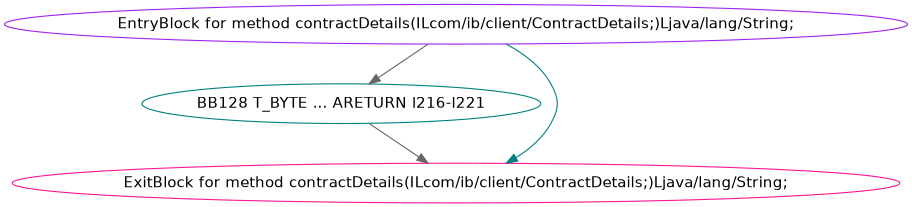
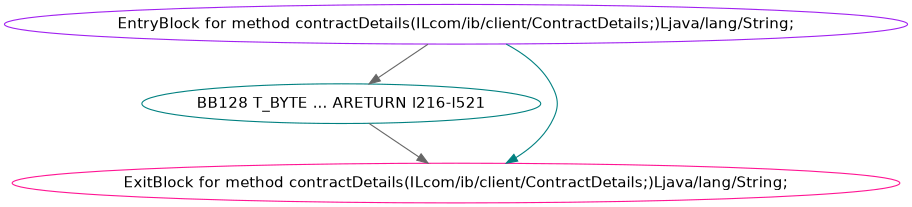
node "BB128 T_BYTE ... ARETURN l216-l221": label "BB128 T_BYTE ... ARETURN l216-l221" -> "BB128 T_BYTE ... ARETURN l216-l521"
